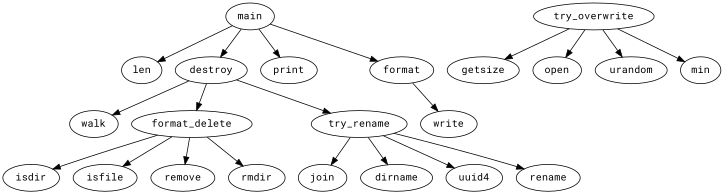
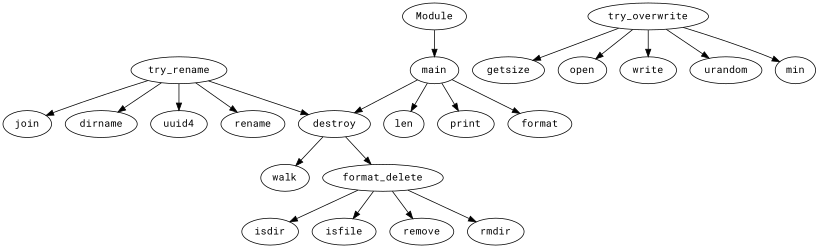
node "Module": added
edge "format" -> "write": now "try_overwrite" -> "write"
edge "destroy" -> "try_rename": reversed
